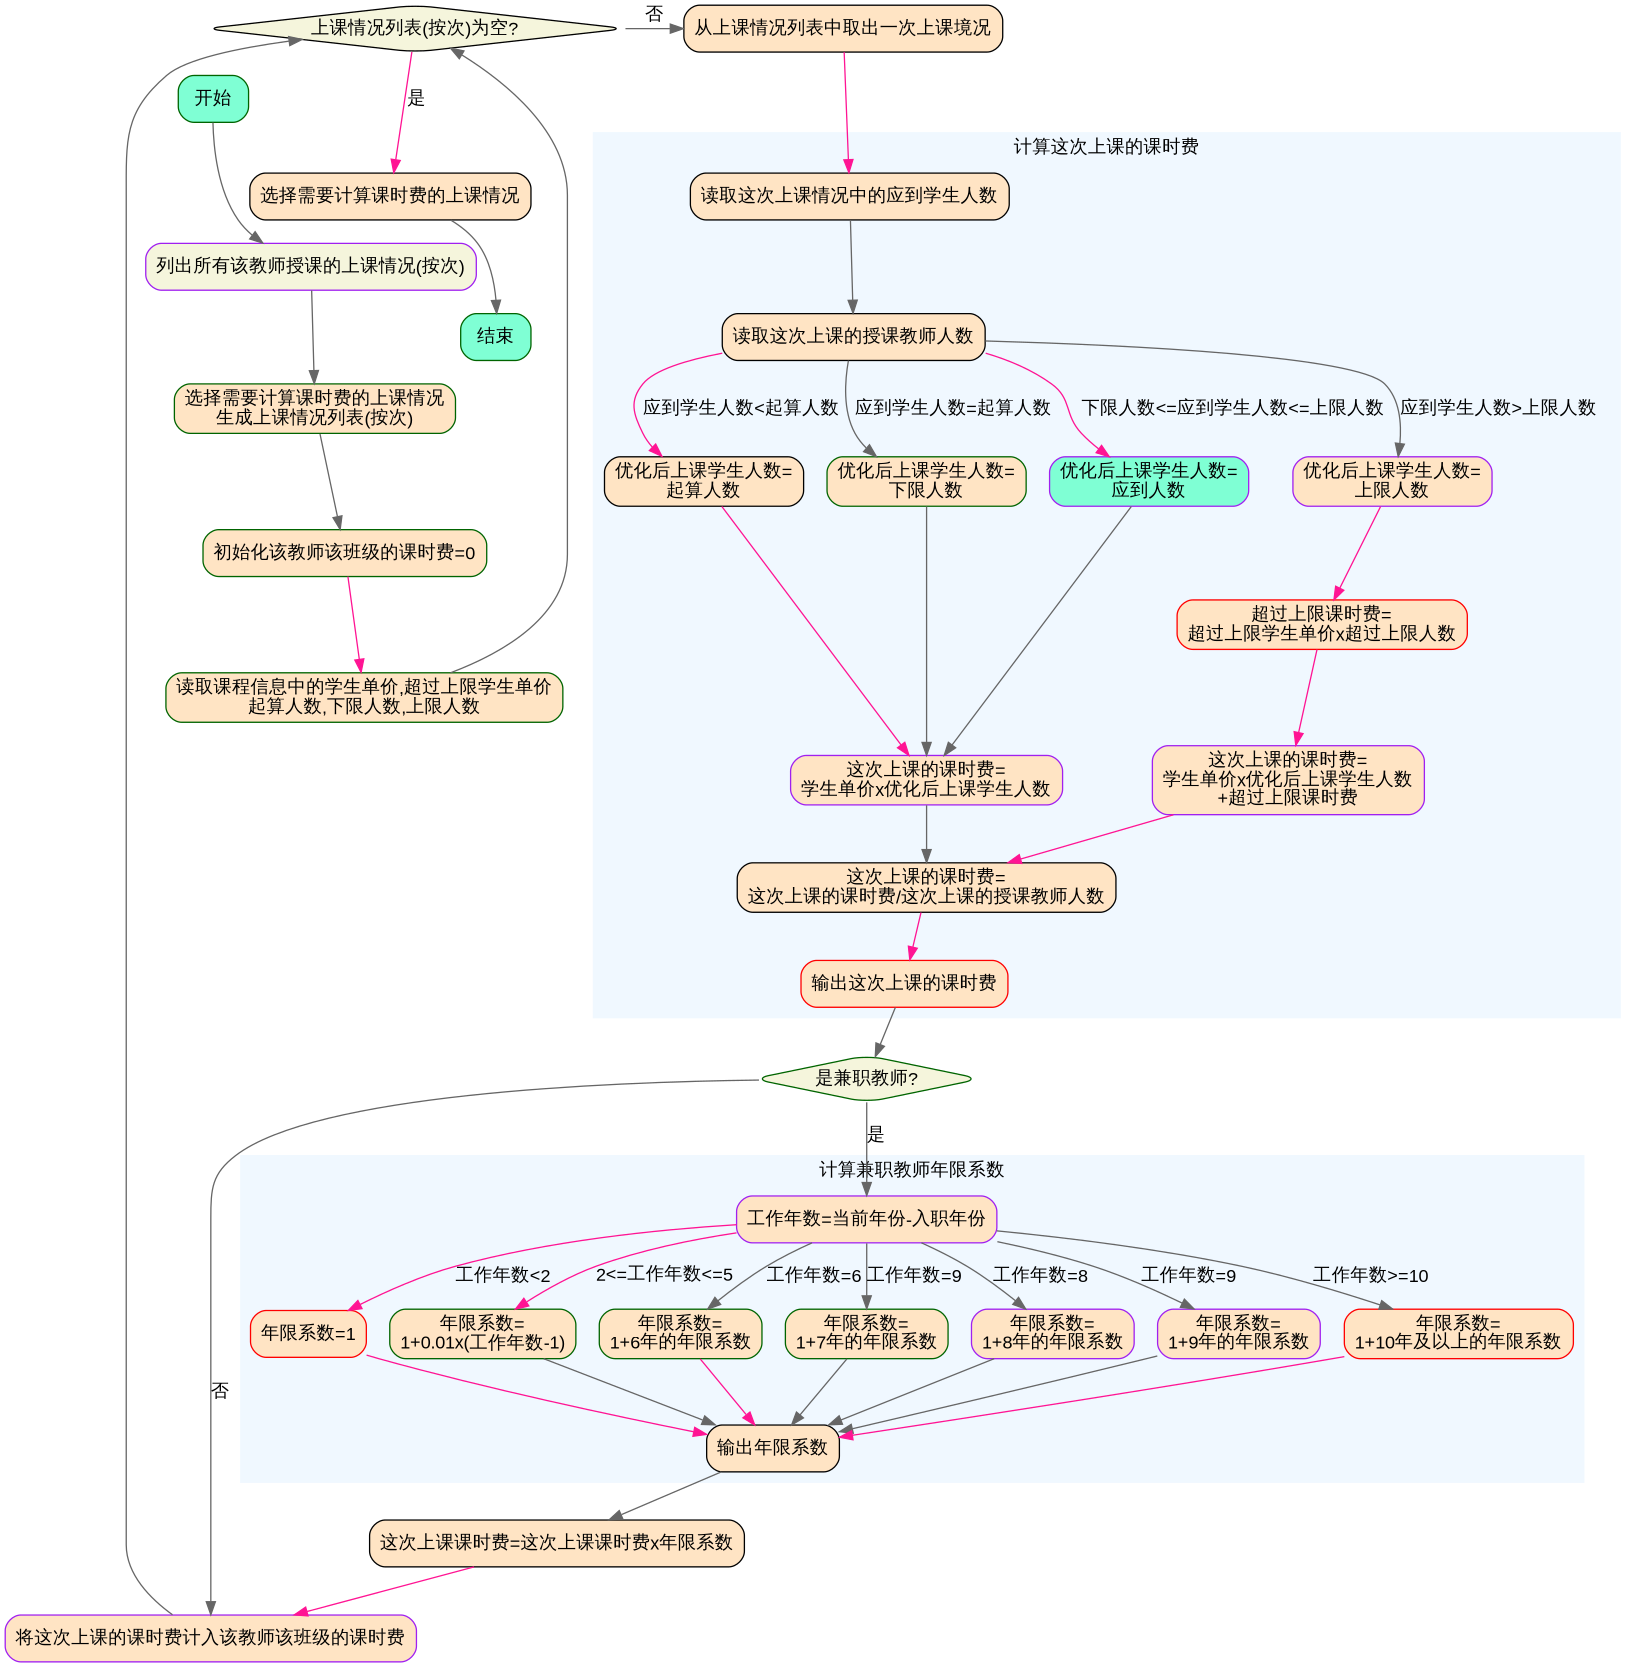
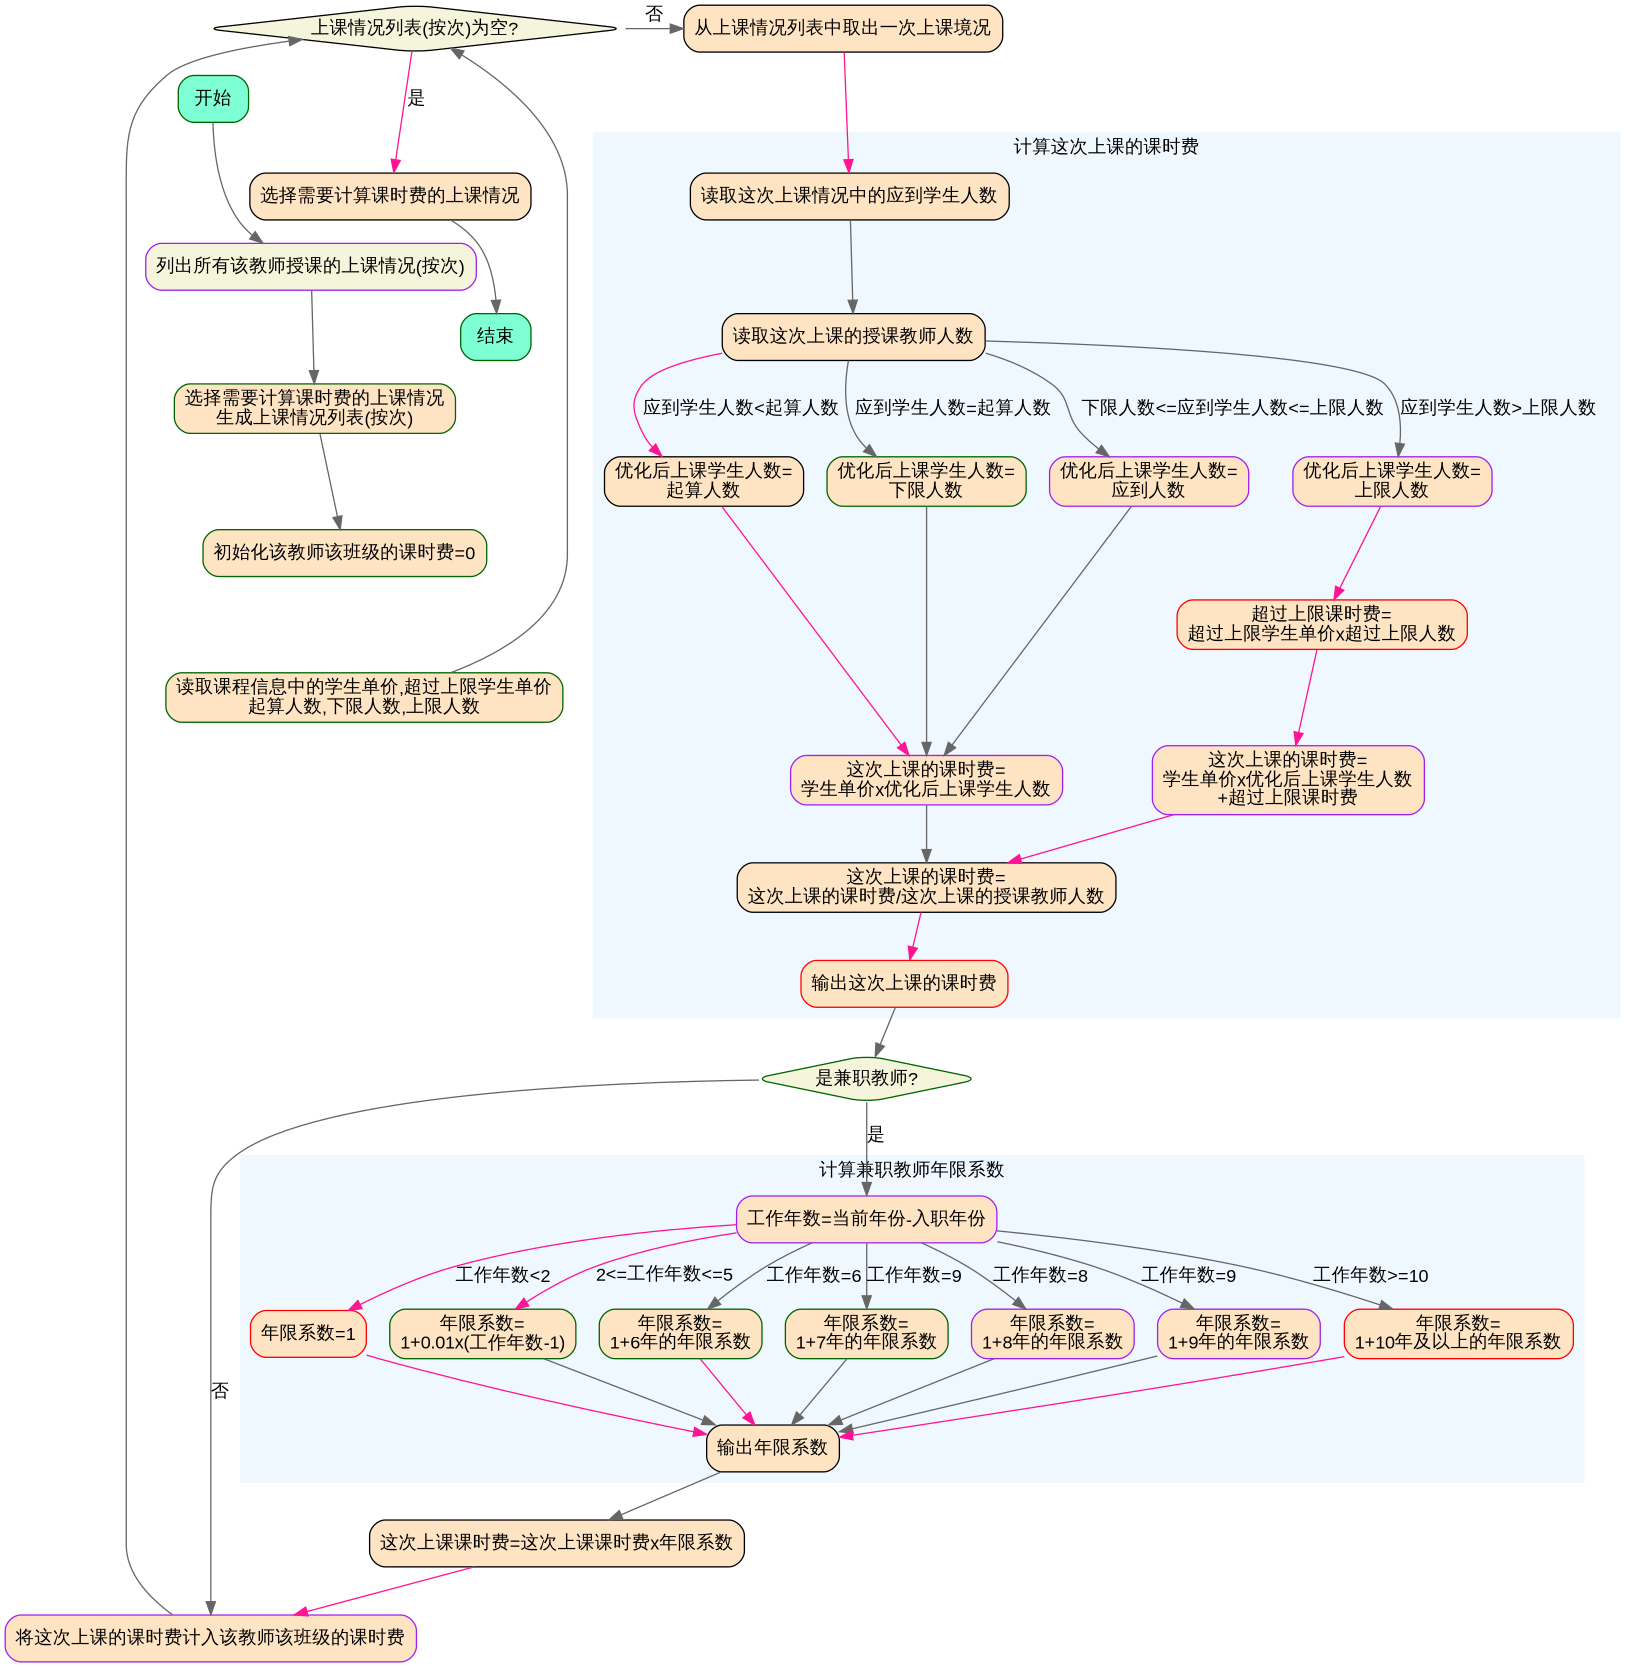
edge "读取这次上课的授课教师人数" -> "优化后上课学生人数= 应到人数": color deeppink -> gray40
node "优化后上课学生人数= 应到人数": fillcolor aquamarine -> bisque
edge "初始化该教师该班级的课时费=0" -> "读取课程信息中的学生单价,超过上限学生单价 起算人数,下限人数,上限人数": removed
